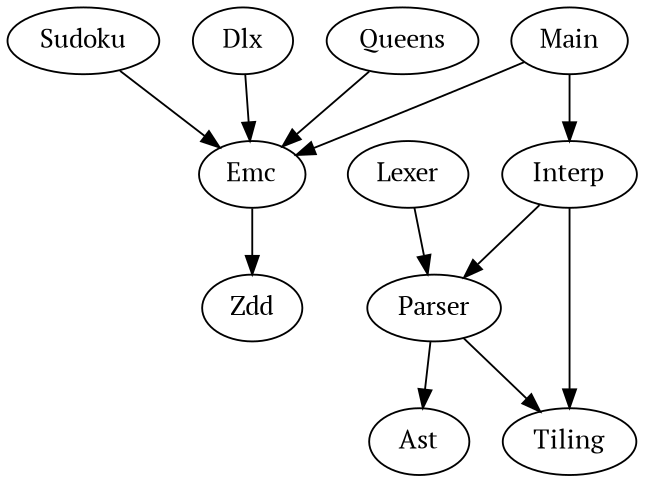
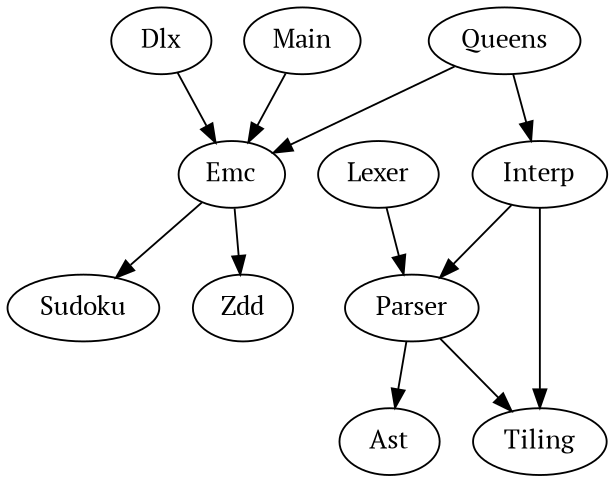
edge "Main" -> "Interp": now "Queens" -> "Interp"
edge "Sudoku" -> "Emc": reversed
